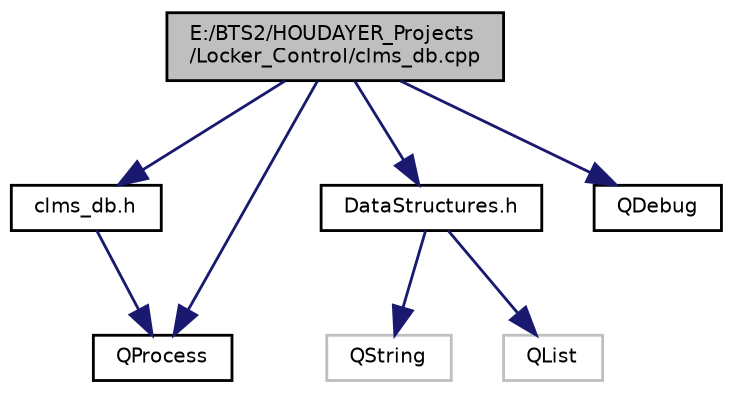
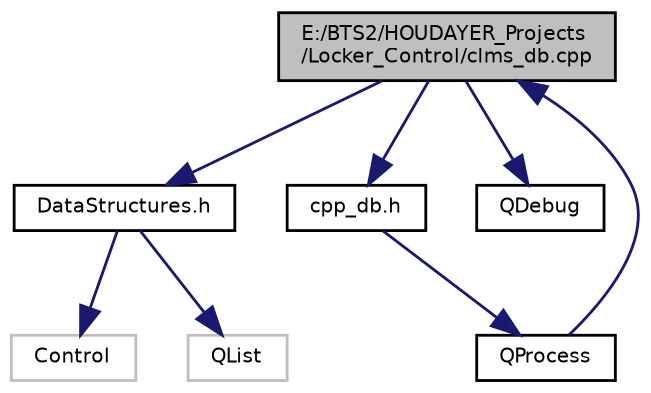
edge "E:/BTS2/HOUDAYER_Projects /Locker_Control/clms_db.cpp" -> "QProcess": reversed
node "clms_db.h": label "clms_db.h" -> "cpp_db.h"
node "QString": label "QString" -> "Control"
